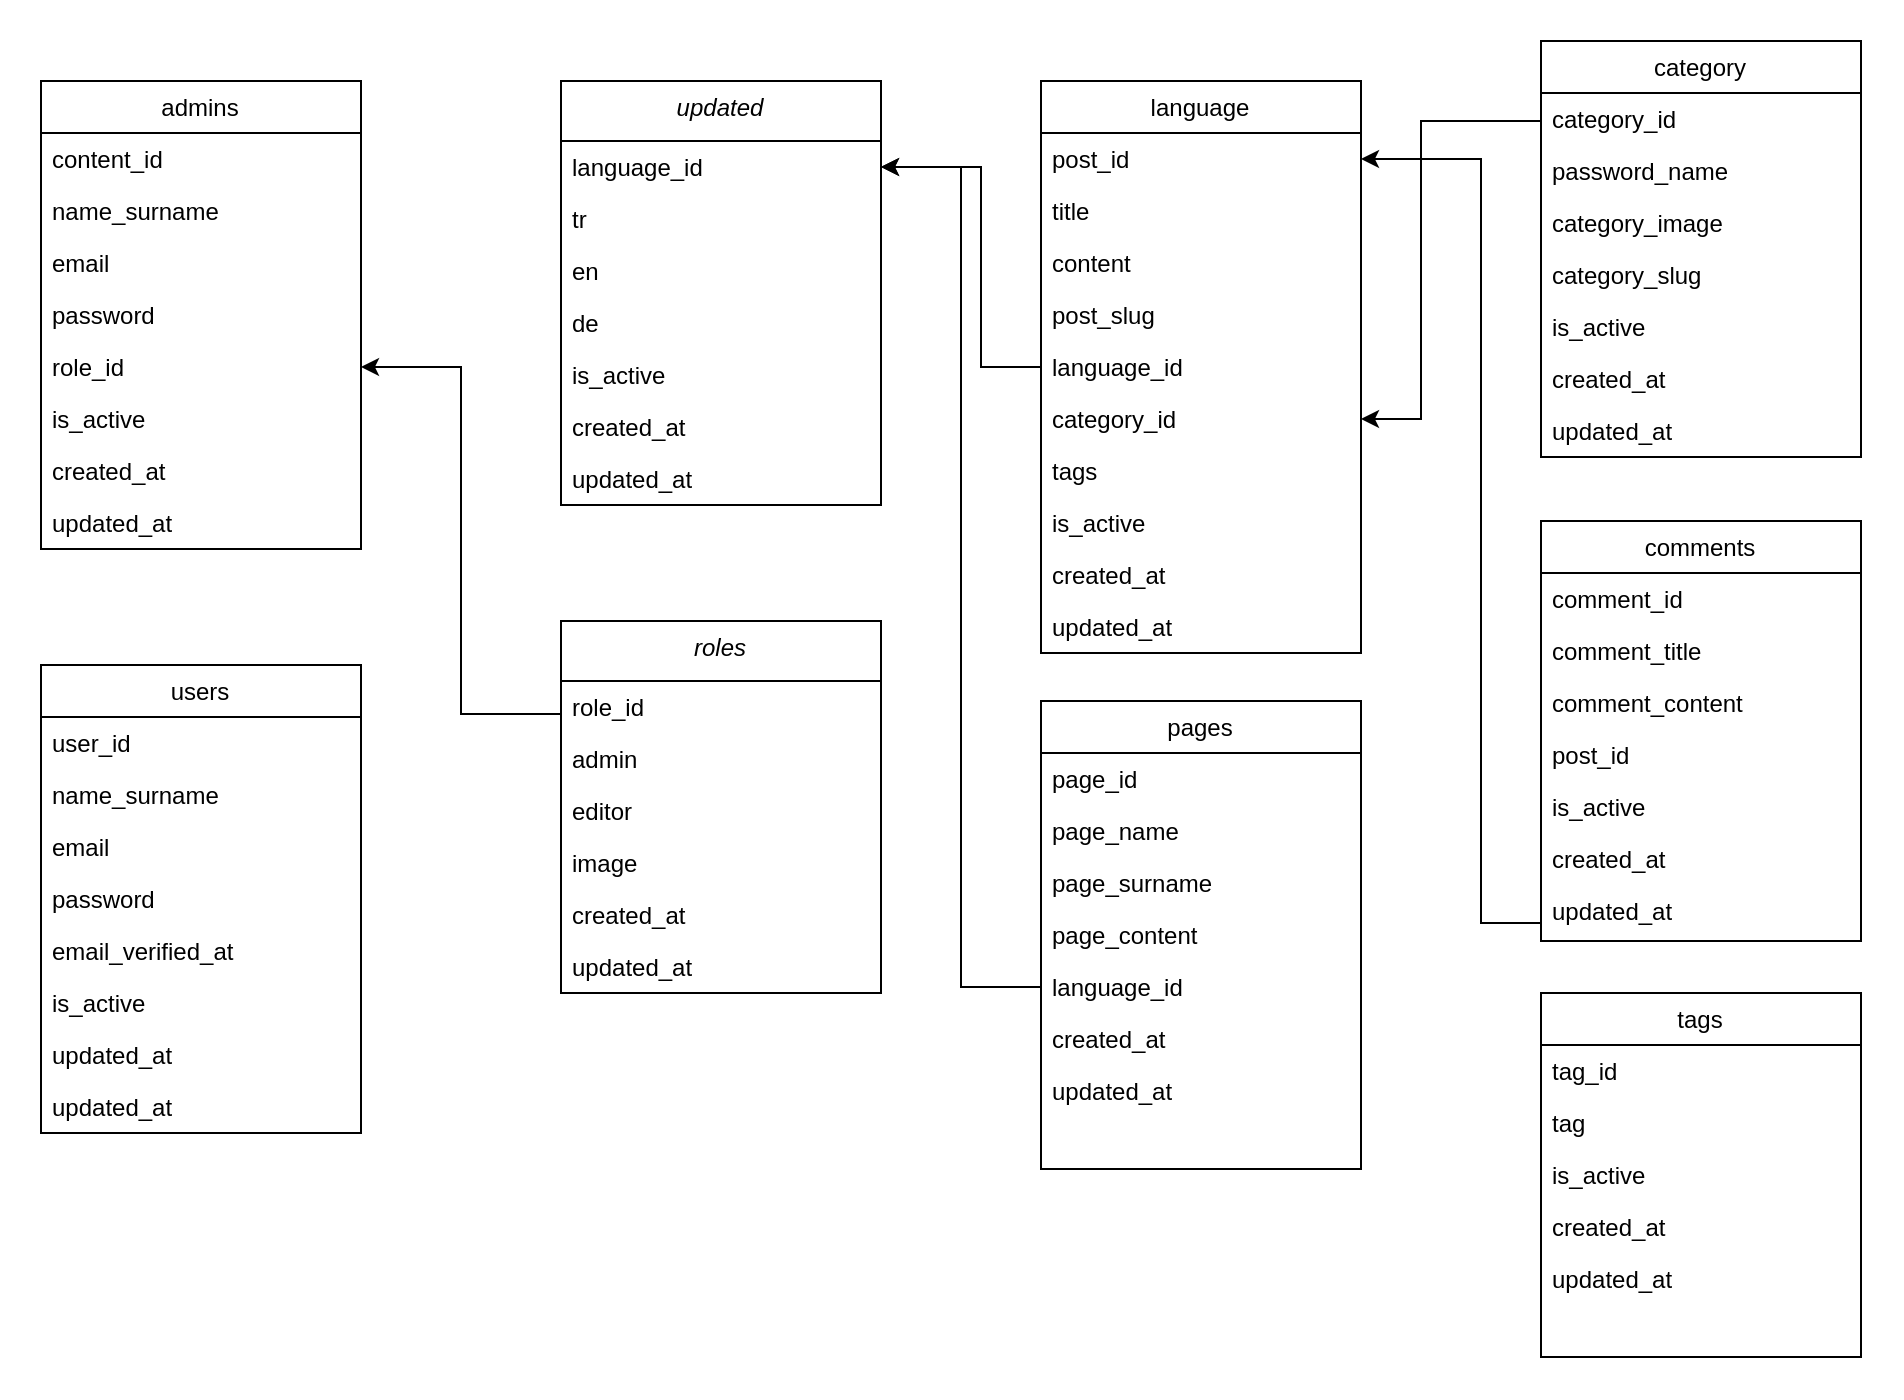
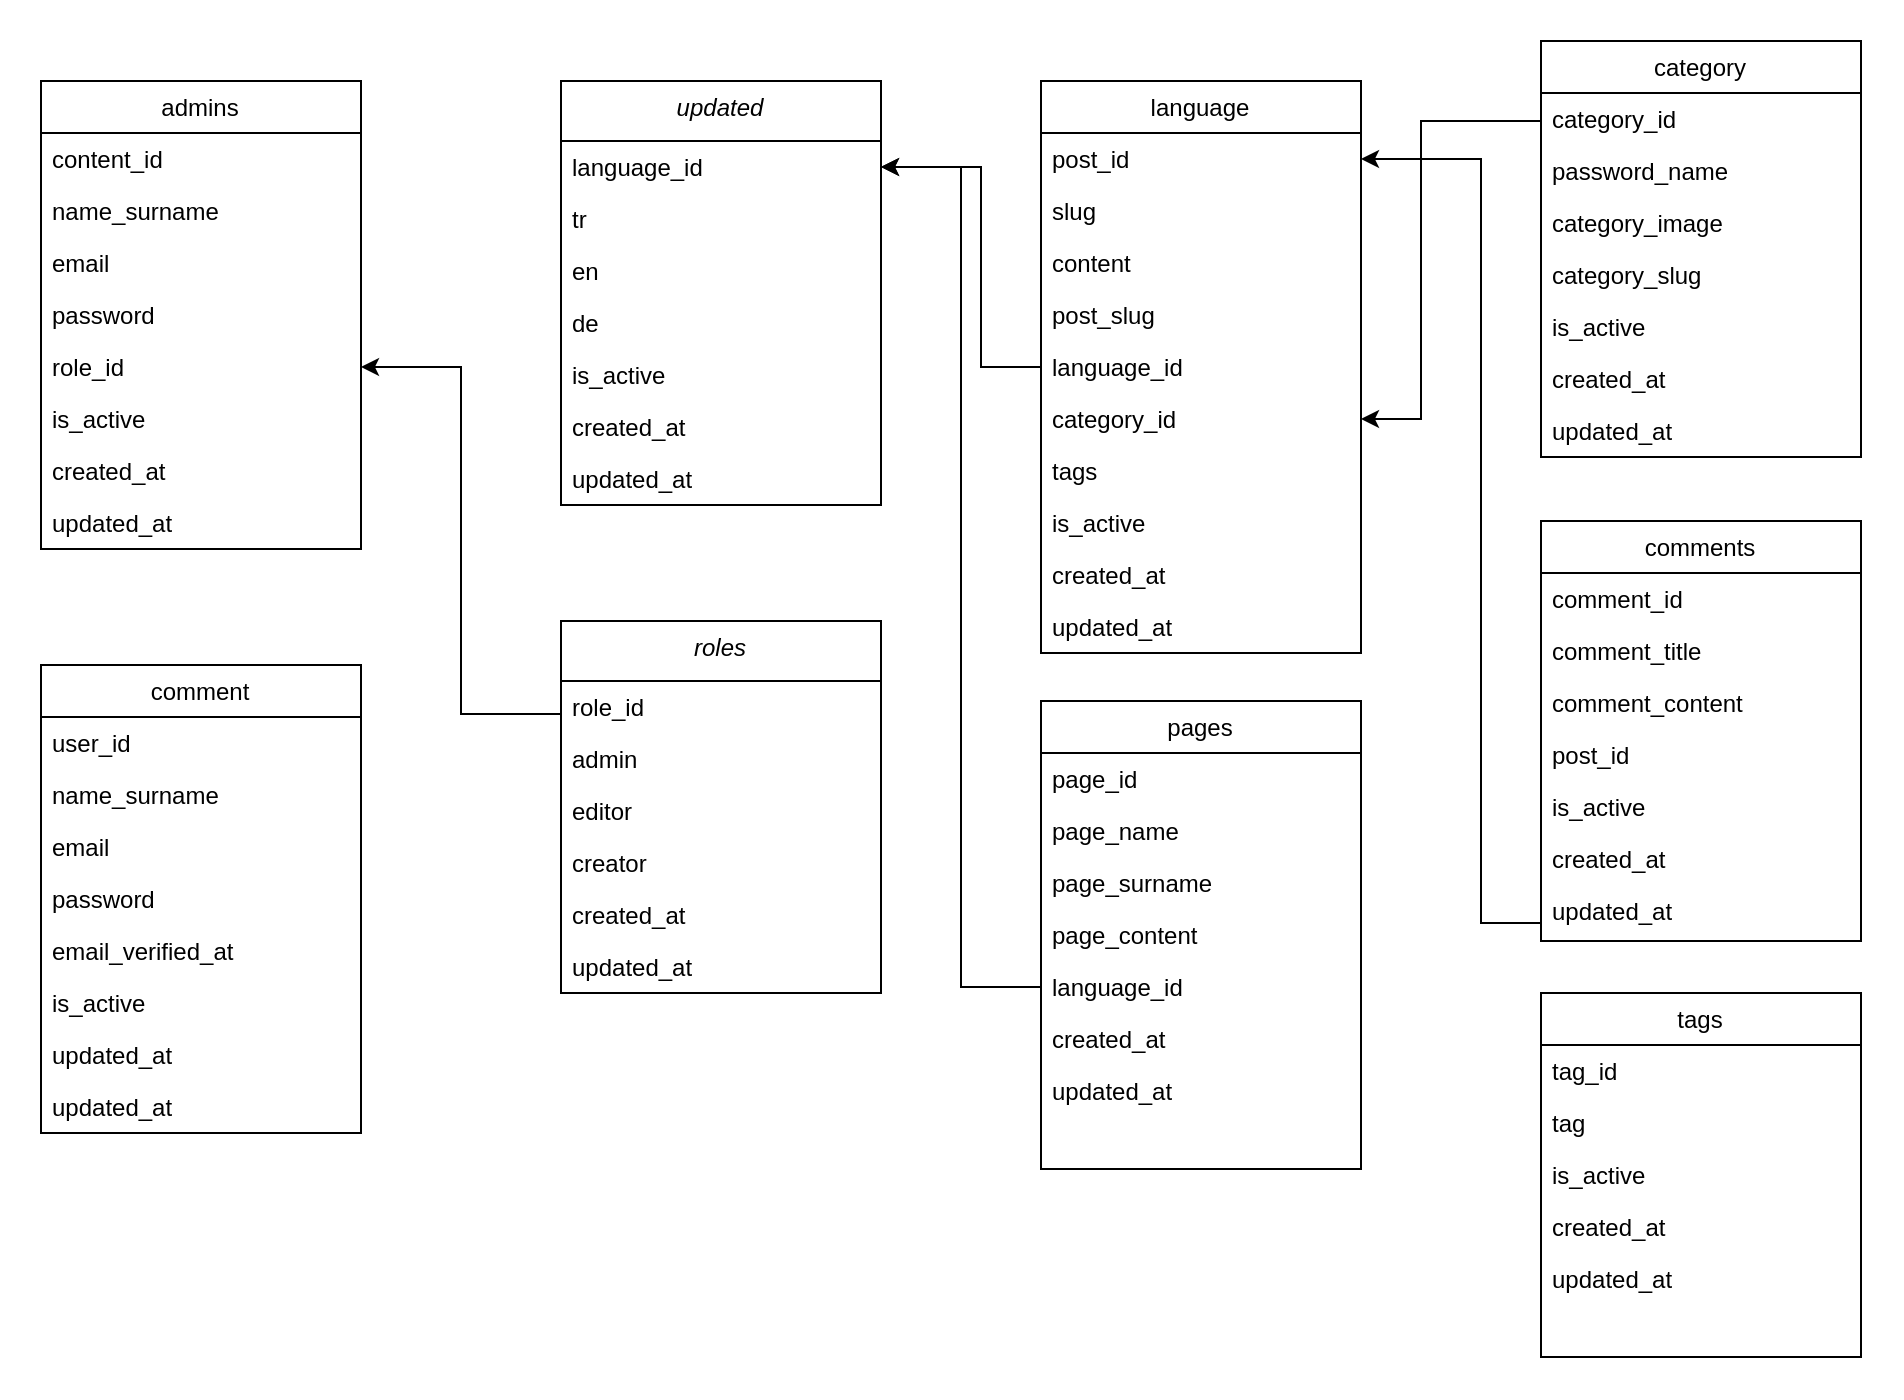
node "title": label "title" -> "slug"
node "users": label "users" -> "comment"
node "image": label "image" -> "creator"
